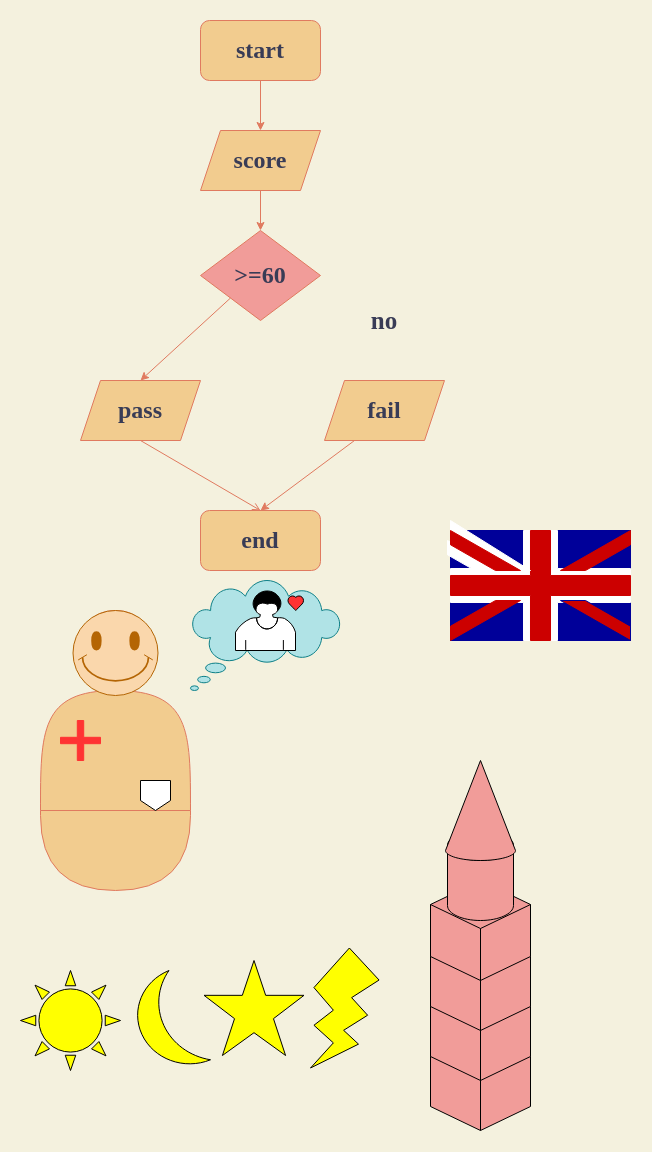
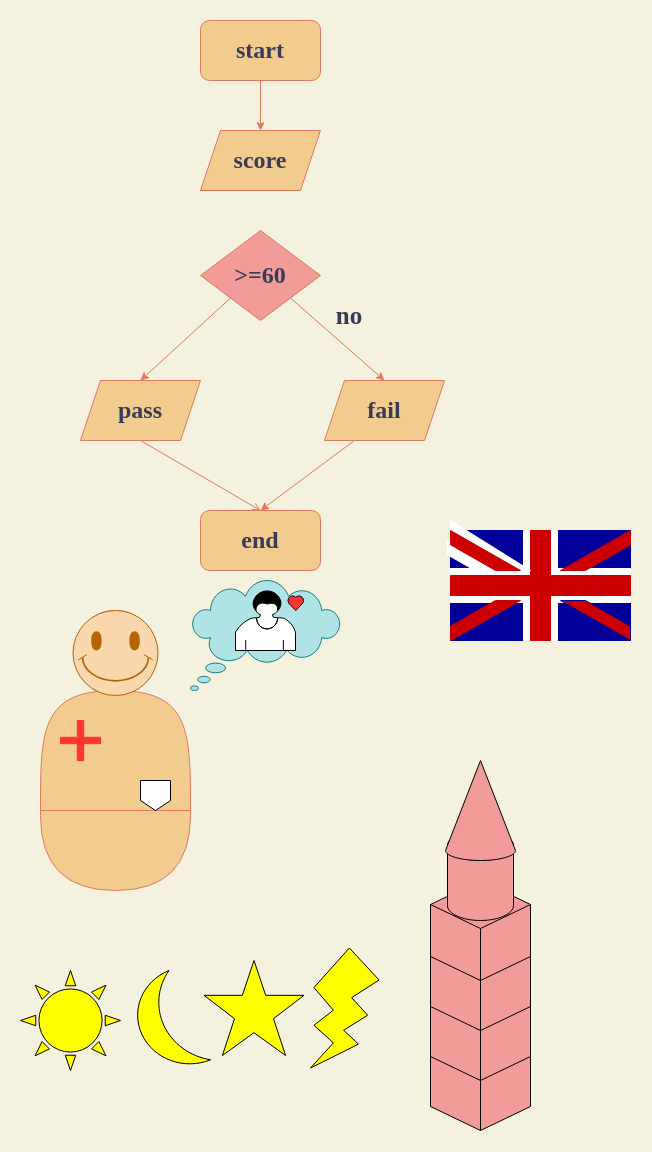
edge "score" -> ">=60": removed
node "no": moved (385, 321) -> (350, 316)
edge ">=60" -> "fail": added
